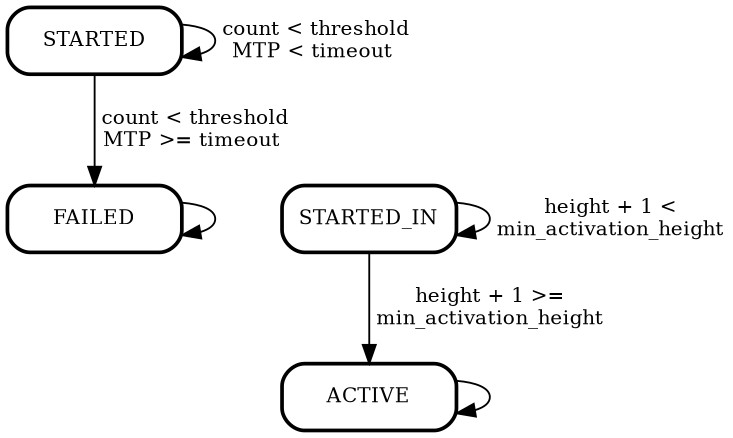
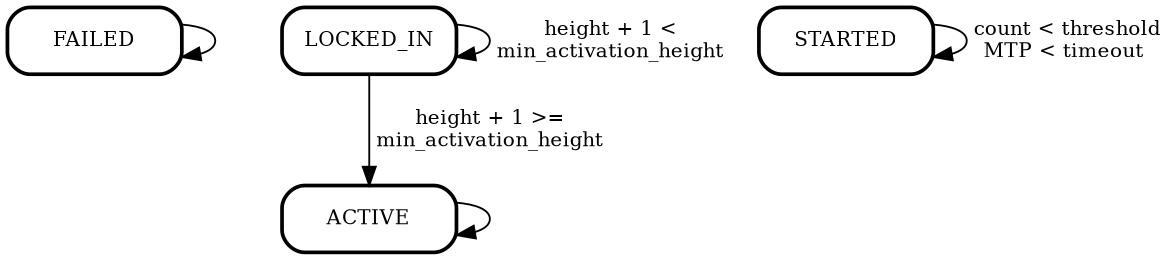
edge "STARTED" -> "FAILED": removed, label "count < threshold MTP >= timeout"
node "STARTED_IN": label "STARTED_IN" -> "LOCKED_IN"
